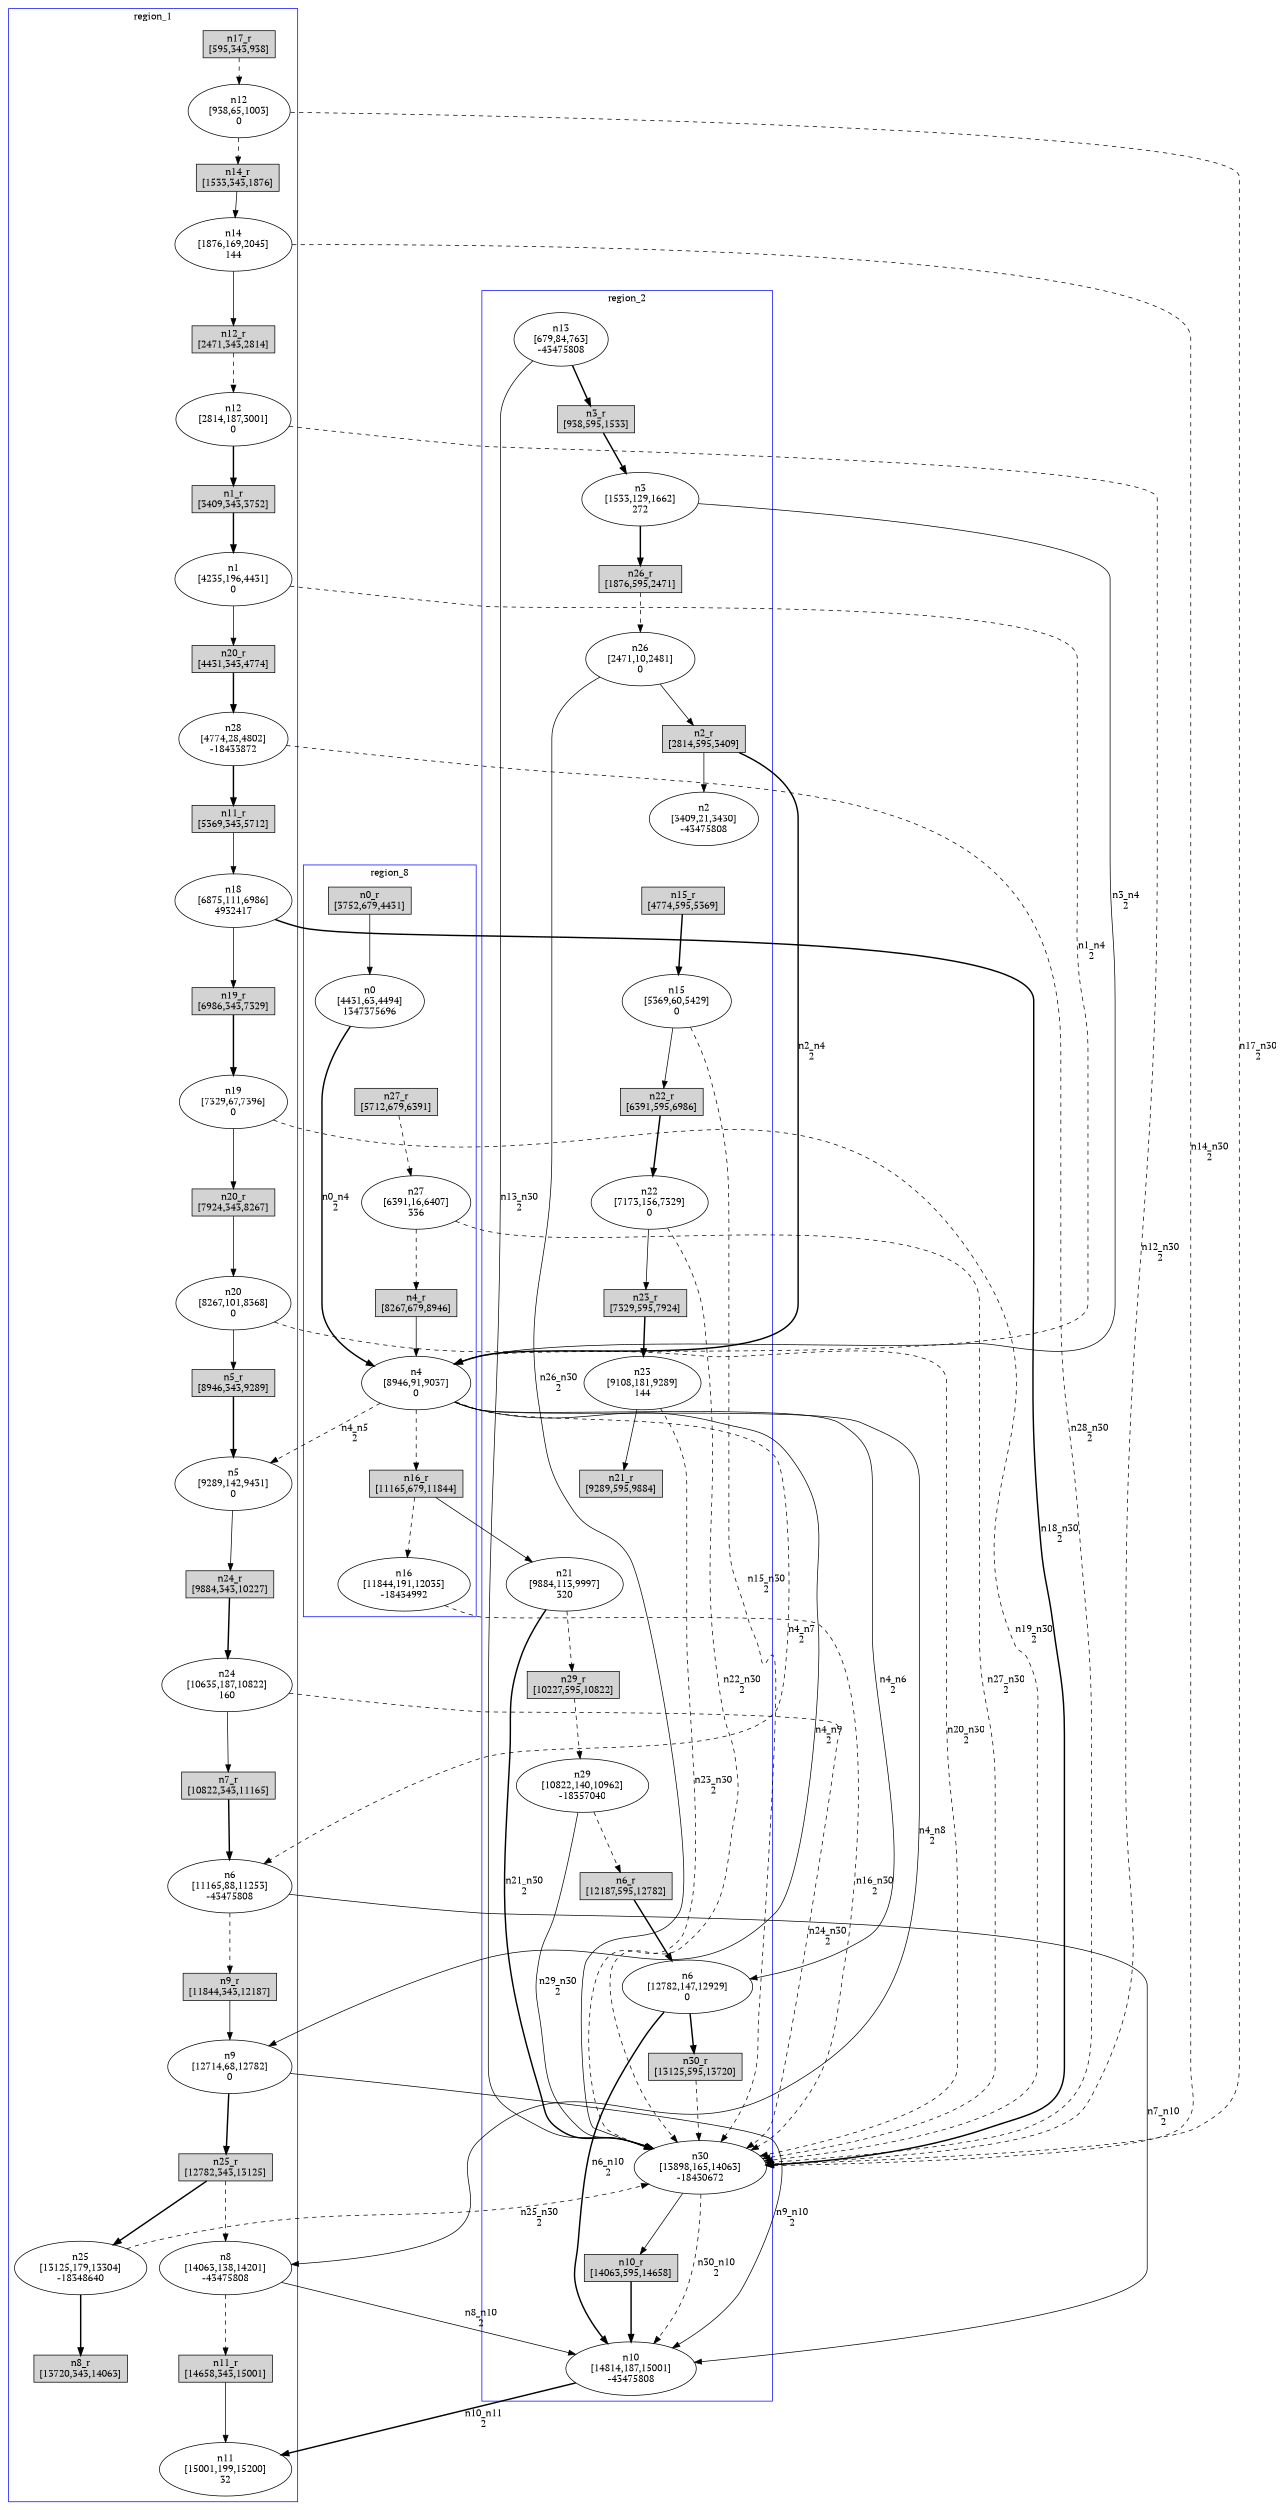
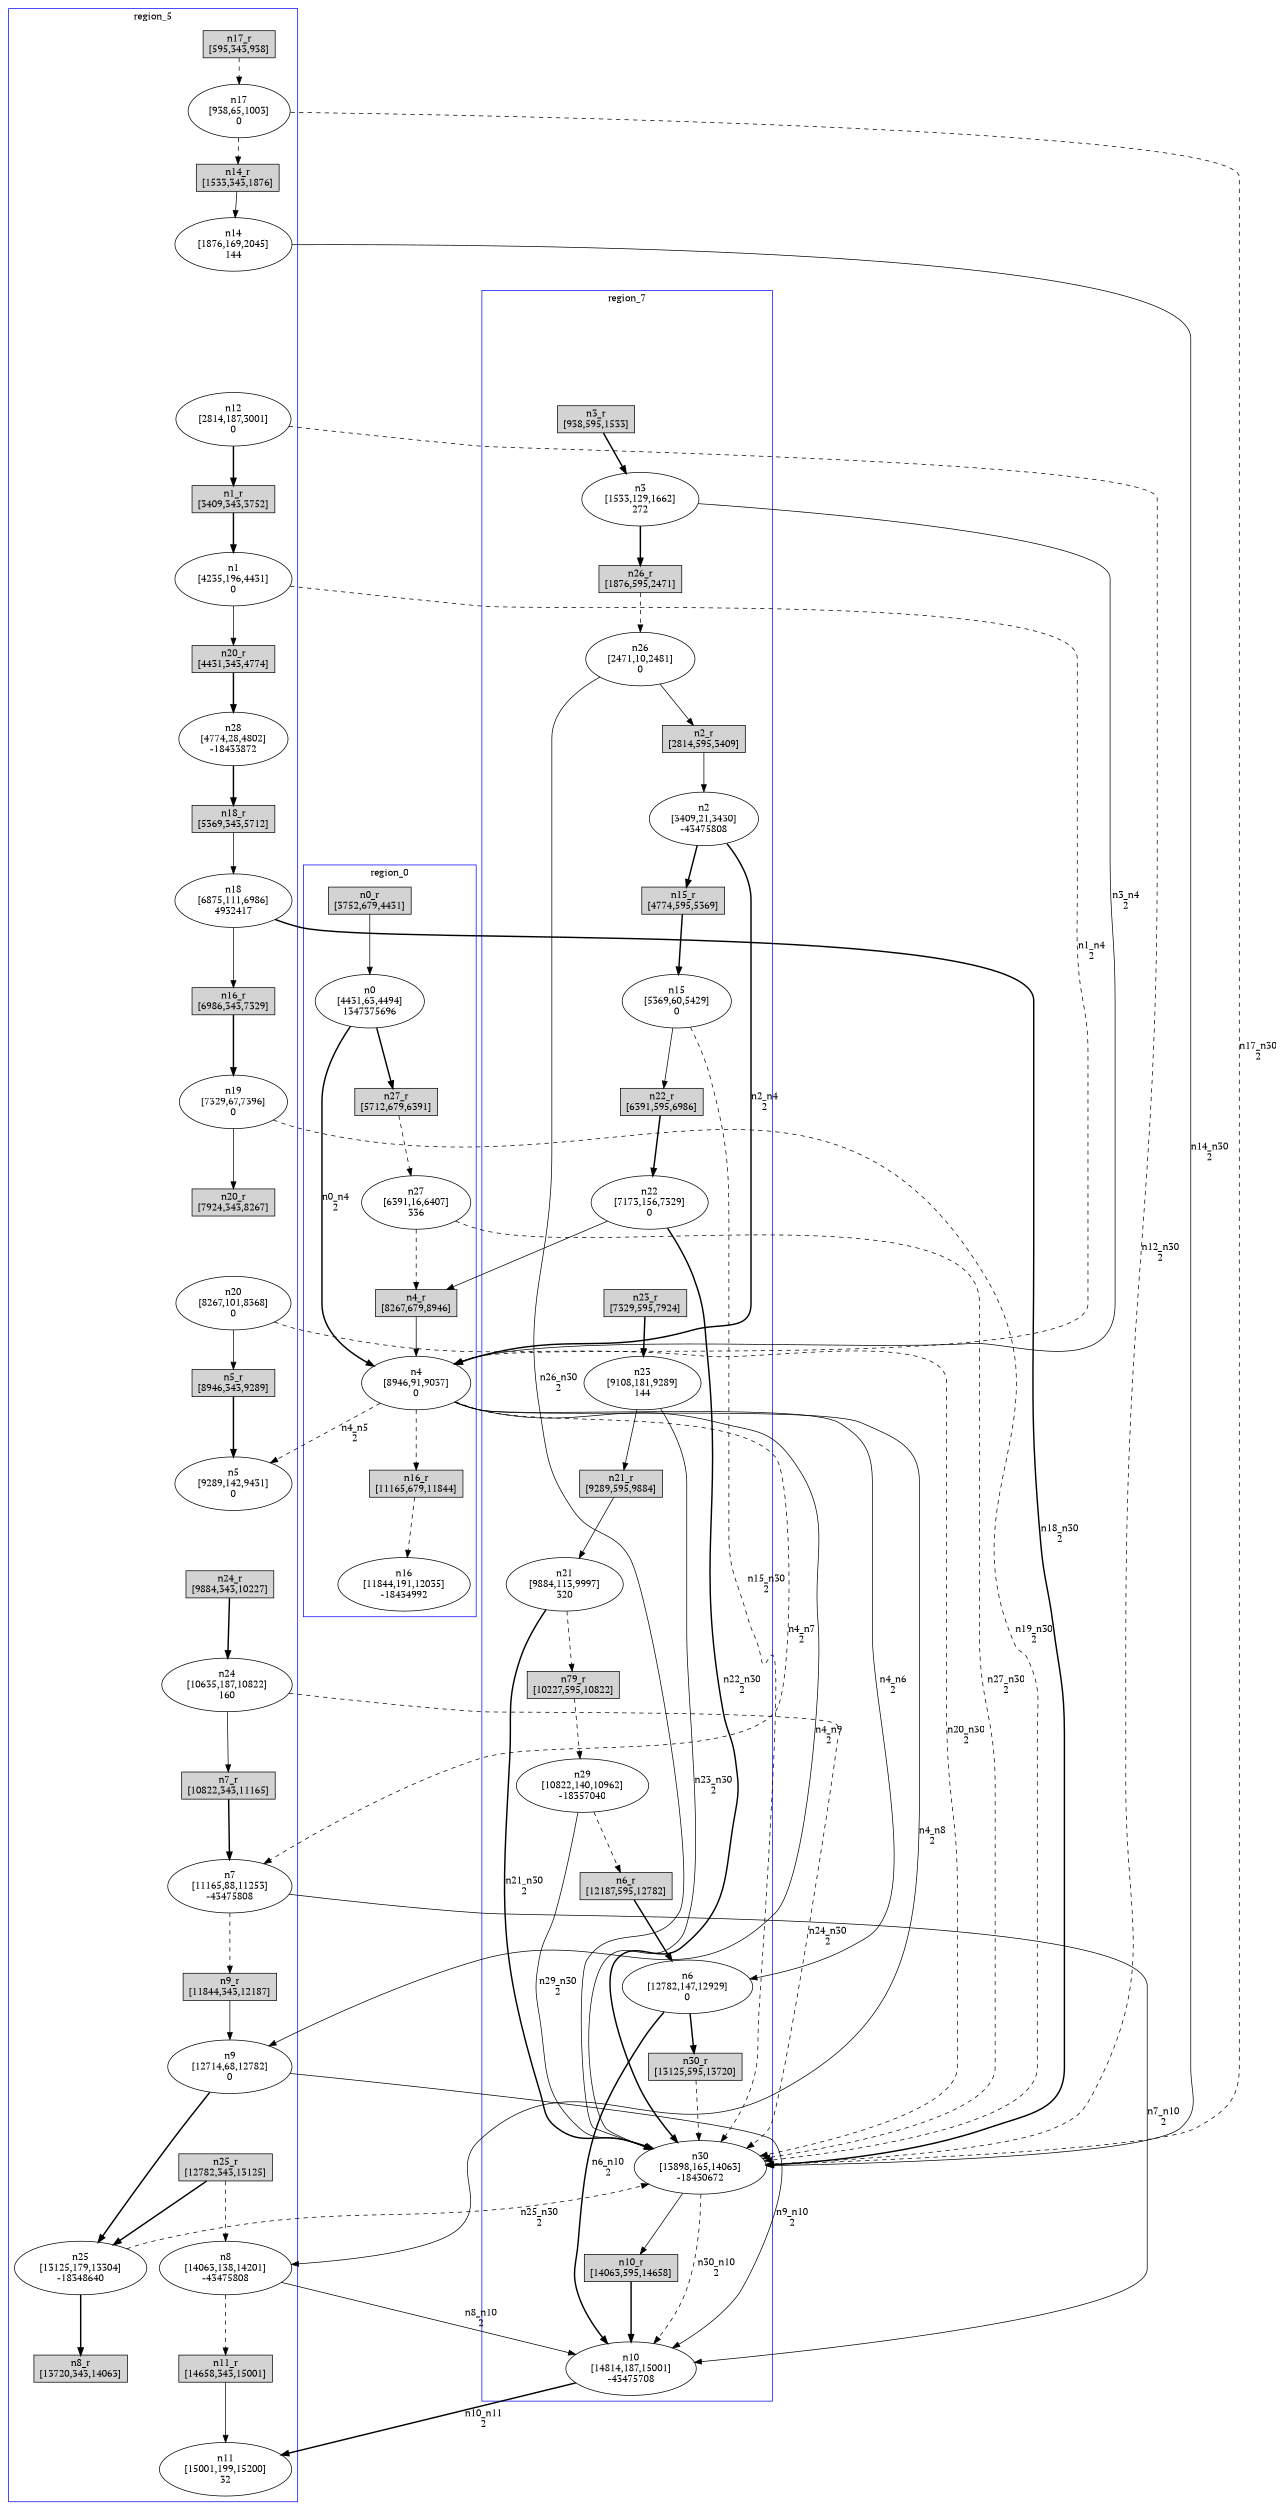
cluster "region_1": label "region_1" -> "region_5"
node "n12 [938,65,1003] 0": label "n12 [938,65,1003] 0" -> "n17 [938,65,1003] 0"
cluster "region_2": label "region_2" -> "region_7"
node "n12_r [2471,343,2814]": removed
node "n13 [679,84,763] -43475808": removed
node "n11_r [5369,343,5712]": label "n11_r [5369,343,5712]" -> "n18_r [5369,343,5712]"
edge "n2 [3409,21,3430] -43475808" -> "n15_r [4774,595,5369]": added
cluster "region_8": label "region_8" -> "region_0"
edge "n14 [1876,169,2045] 144" -> "n30 [13898,165,14063] -18430672": style dashed -> solid
node "n19_r [6986,343,7329]": label "n19_r [6986,343,7329]" -> "n16_r [6986,343,7329]"
edge "n0 [4431,63,4494] 1347375696" -> "n27_r [5712,679,6391]": added
edge "n2_r [2814,595,3409]" -> "n4 [8946,91,9037] 0": now "n2 [3409,21,3430] -43475808" -> "n4 [8946,91,9037] 0"
edge "n20_r [7924,343,8267]" -> "n20 [8267,101,8368] 0": removed
edge "n22 [7173,156,7329] 0" -> "n23_r [7329,595,7924]": now "n22 [7173,156,7329] 0" -> "n4_r [8267,679,8946]"
edge "n28 [4774,28,4802] -18433872" -> "n30 [13898,165,14063] -18430672": removed, label "n28_n30 2"
edge "n16_r [11165,679,11844]" -> "n21 [9884,113,9997] 320": now "n21_r [9289,595,9884]" -> "n21 [9884,113,9997] 320"
edge "n5 [9289,142,9431] 0" -> "n24_r [9884,343,10227]": removed
node "n29_r [10227,595,10822]": label "n29_r [10227,595,10822]" -> "n79_r [10227,595,10822]"
edge "n16 [11844,191,12035] -18434992" -> "n30 [13898,165,14063] -18430672": removed, label "n16_n30 2"
edge "n22 [7173,156,7329] 0" -> "n30 [13898,165,14063] -18430672": style dashed -> bold
edge "n23 [9108,181,9289] 144" -> "n30 [13898,165,14063] -18430672": style dashed -> solid
node "n6 [11165,88,11253] -43475808": label "n6 [11165,88,11253] -43475808" -> "n7 [11165,88,11253] -43475808"
edge "n9 [12714,68,12782] 0" -> "n25_r [12782,343,13125]": now "n9 [12714,68,12782] 0" -> "n25 [13125,179,13304] -18348640"
node "n10 [14814,187,15001] -43475808": label "n10 [14814,187,15001] -43475808" -> "n10 [14814,187,15001] -43475708"
